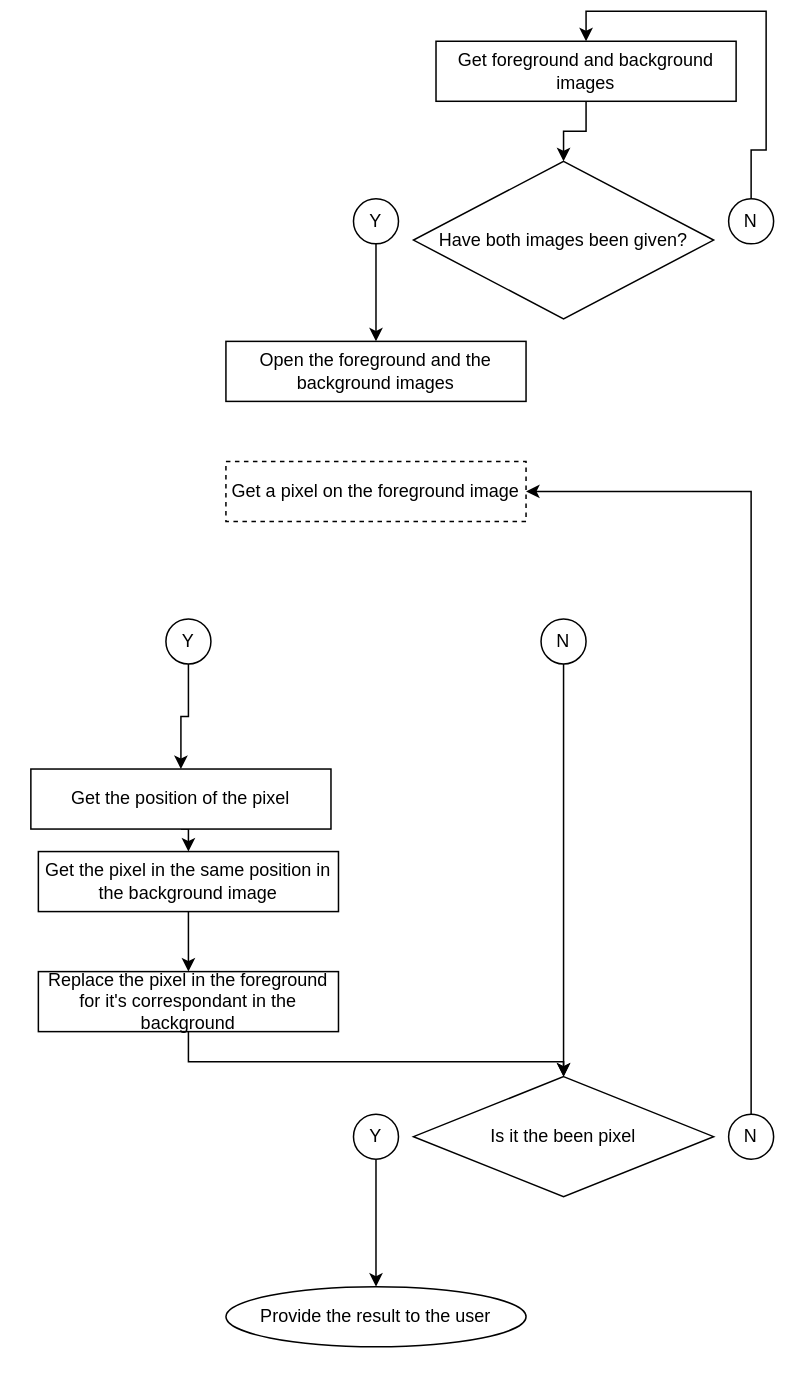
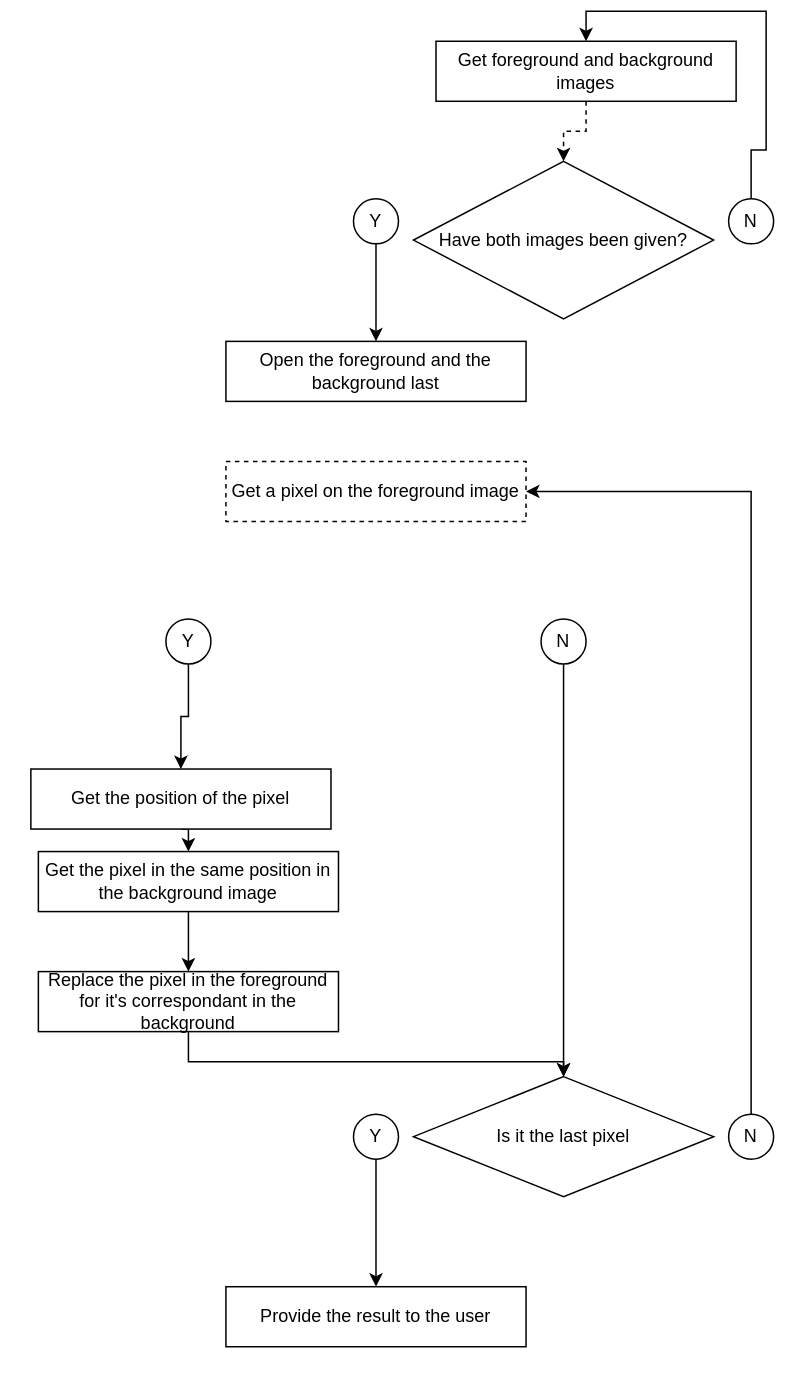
edge "Get foreground and background images" -> "Have both images been given?": style solid -> dashed
node "Open the foreground and the background images": label "Open the foreground and the background images" -> "Open the foreground and the background last"
node "Is it the been pixel": label "Is it the been pixel" -> "Is it the last pixel"
node "Provide the result to the user": shape ellipse -> rectangle
